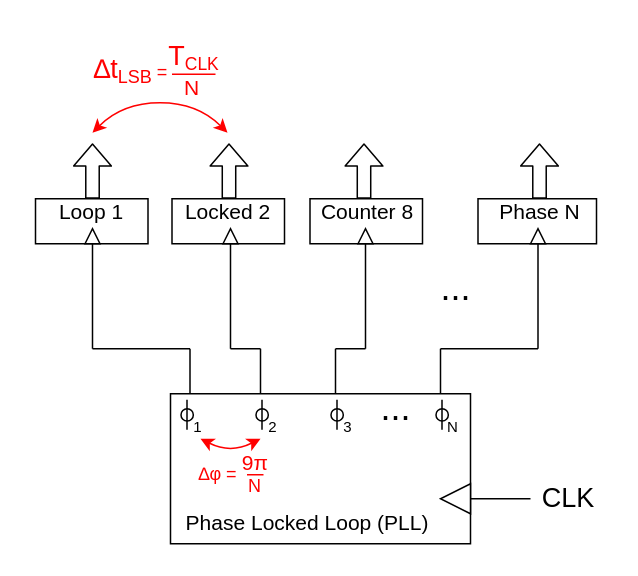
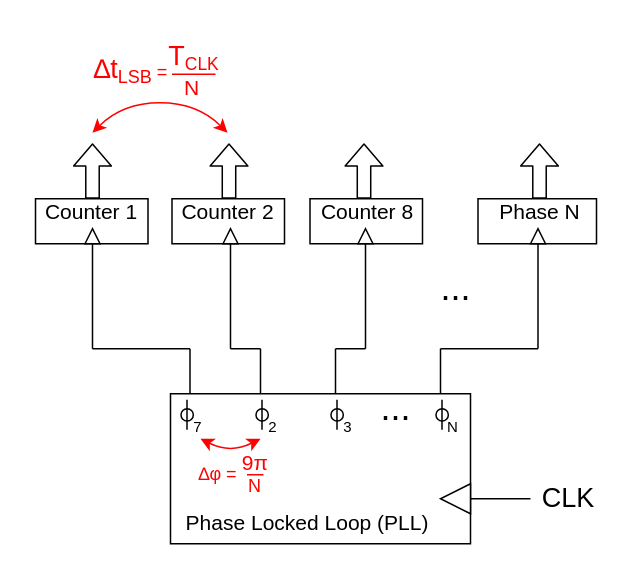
node "Loop 1": label "Loop 1" -> "Counter 1"
node "Locked 2": label "Locked 2" -> "Counter 2"
node "1": label "1" -> "7"
